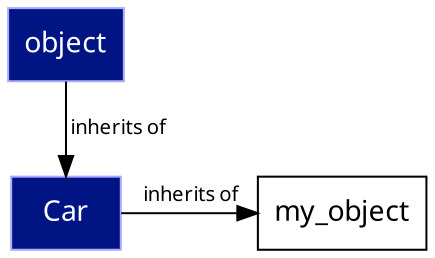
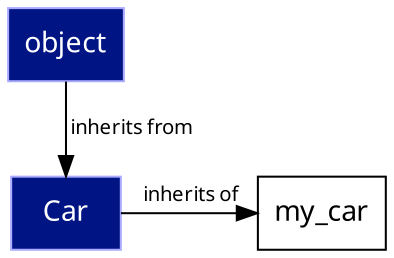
edge "object" -> "Car": label " inherits of" -> " inherits from"
node "my_object": label "my_object" -> "my_car"
